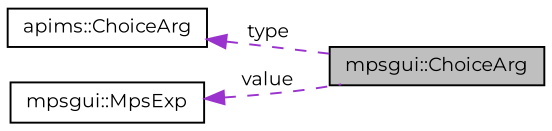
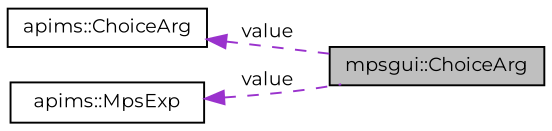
edge "mpsgui::ChoiceArg" -> "apims::ChoiceArg": label "type" -> "value"
node "mpsgui::MpsExp": label "mpsgui::MpsExp" -> "apims::MpsExp"
